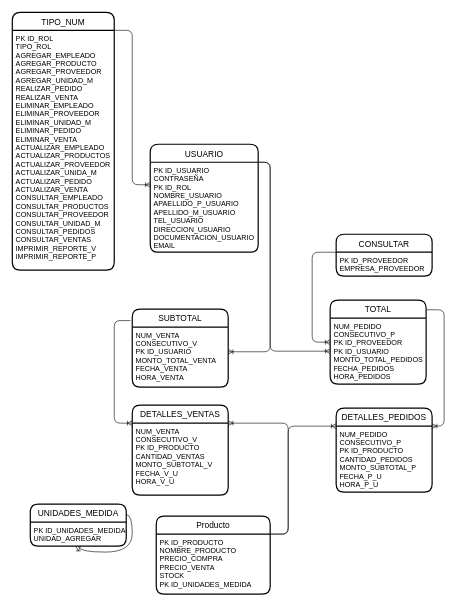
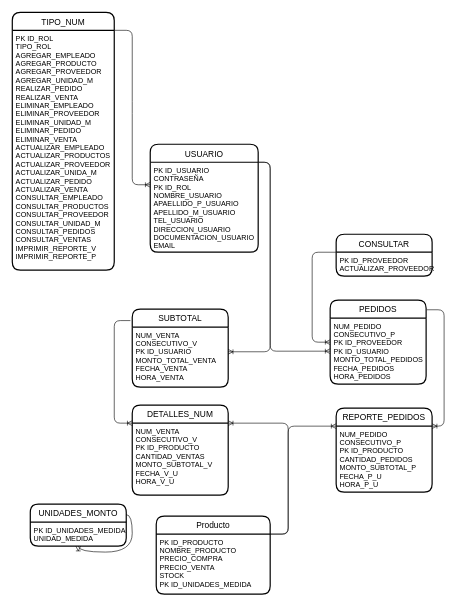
node "PK ID_PROVEEDOR EMPRESA_PROVEEDOR": label "PK ID_PROVEEDOR EMPRESA_PROVEEDOR" -> "PK ID_PROVEEDOR ACTUALIZAR_PROVEEDOR"
node "TOTAL": label "TOTAL" -> "PEDIDOS"
node "DETALLES_VENTAS": label "DETALLES_VENTAS" -> "DETALLES_NUM"
node "DETALLES_PEDIDOS": label "DETALLES_PEDIDOS" -> "REPORTE_PEDIDOS"
node "UNIDADES_MEDIDA": label "UNIDADES_MEDIDA" -> "UNIDADES_MONTO"
node "PK ID_UNIDADES_MEDIDA UNIDAD_AGREGAR": label "PK ID_UNIDADES_MEDIDA UNIDAD_AGREGAR" -> "PK ID_UNIDADES_MEDIDA UNIDAD_MEDIDA"
